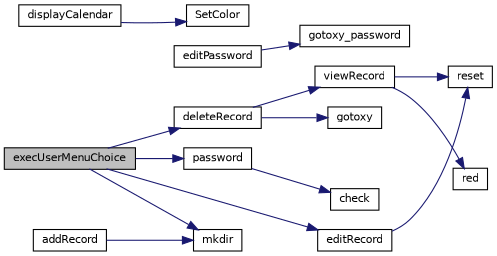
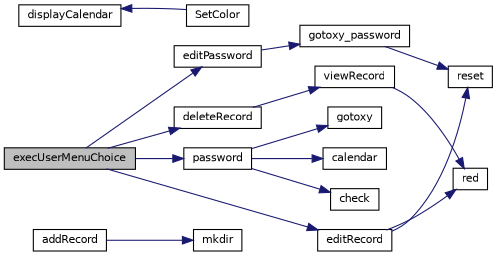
edge "displayCalendar" -> "SetColor": reversed
edge "viewRecord" -> "reset": now "gotoxy_password" -> "reset"
edge "deleteRecord" -> "gotoxy": now "password" -> "gotoxy"
node "calendar": added
edge "execUserMenuChoice" -> "mkdir": now "execUserMenuChoice" -> "editPassword"
edge "editRecord" -> "red": added
